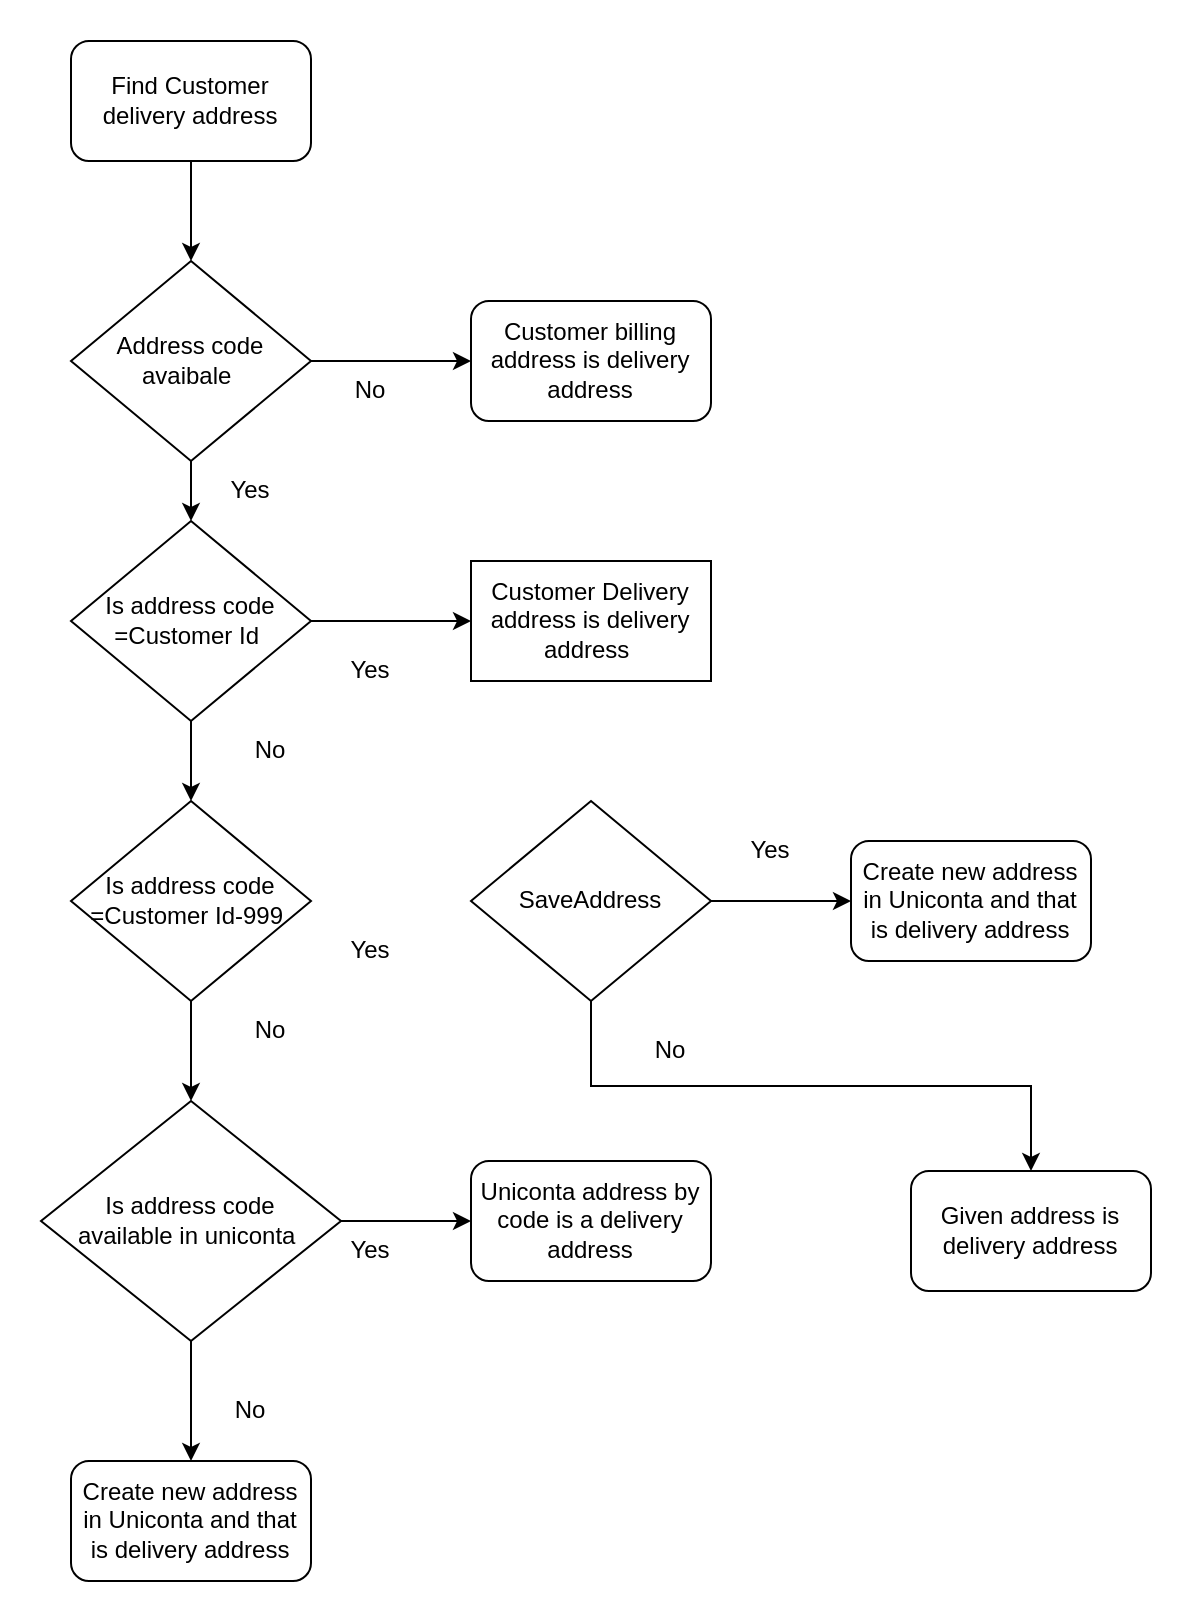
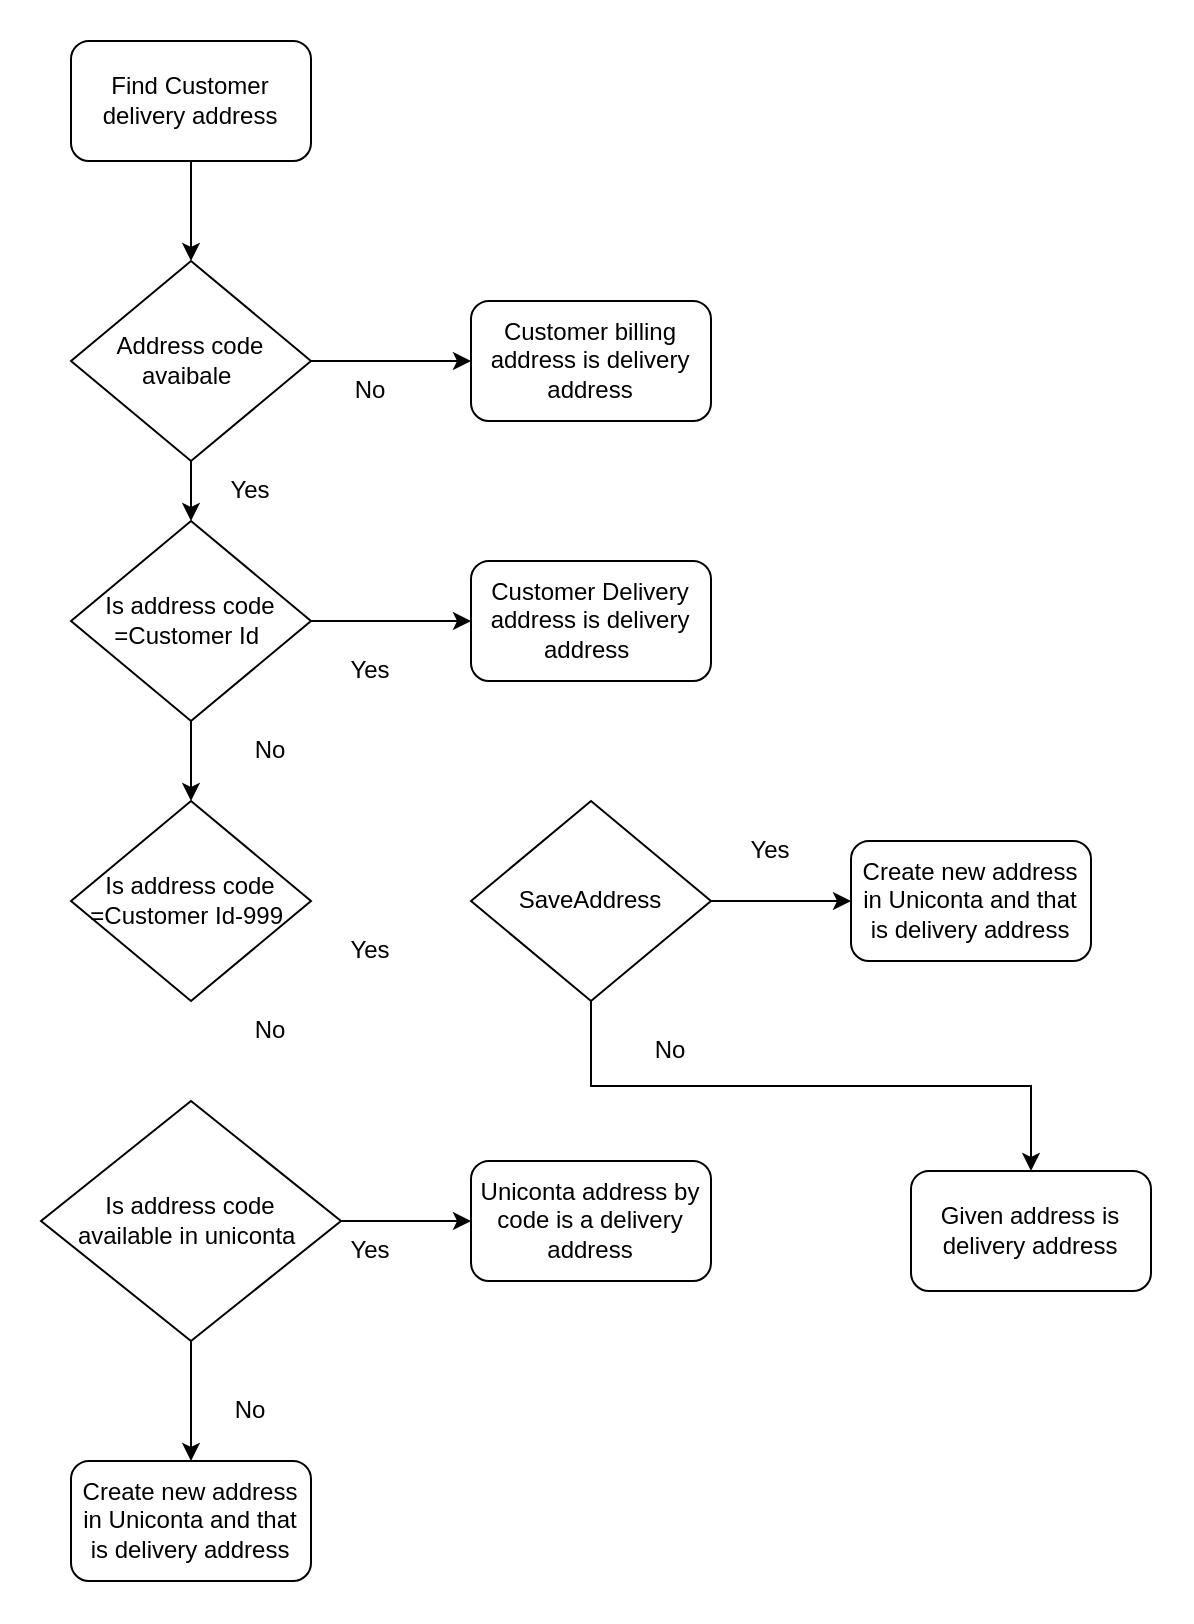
node "Customer Delivery address is delivery address": shape rectangle -> rounded rectangle
edge "Is address code =Customer Id-999" -> "Is address code available in uniconta": removed
